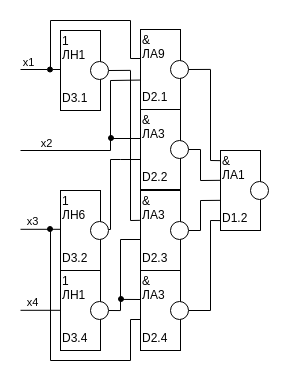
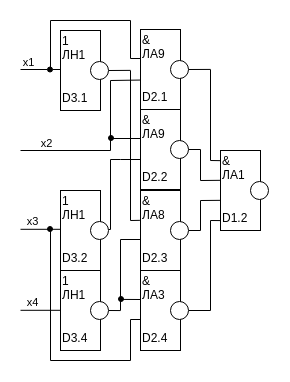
node "& ЛА3 D2.2": label "& ЛА3 D2.2" -> "& ЛА9 D2.2"
node "1 ЛН6 D3.2": label "1 ЛН6 D3.2" -> "1 ЛН1 D3.2"
node "& ЛА3 D2.3": label "& ЛА3 D2.3" -> "& ЛА8 D2.3"
